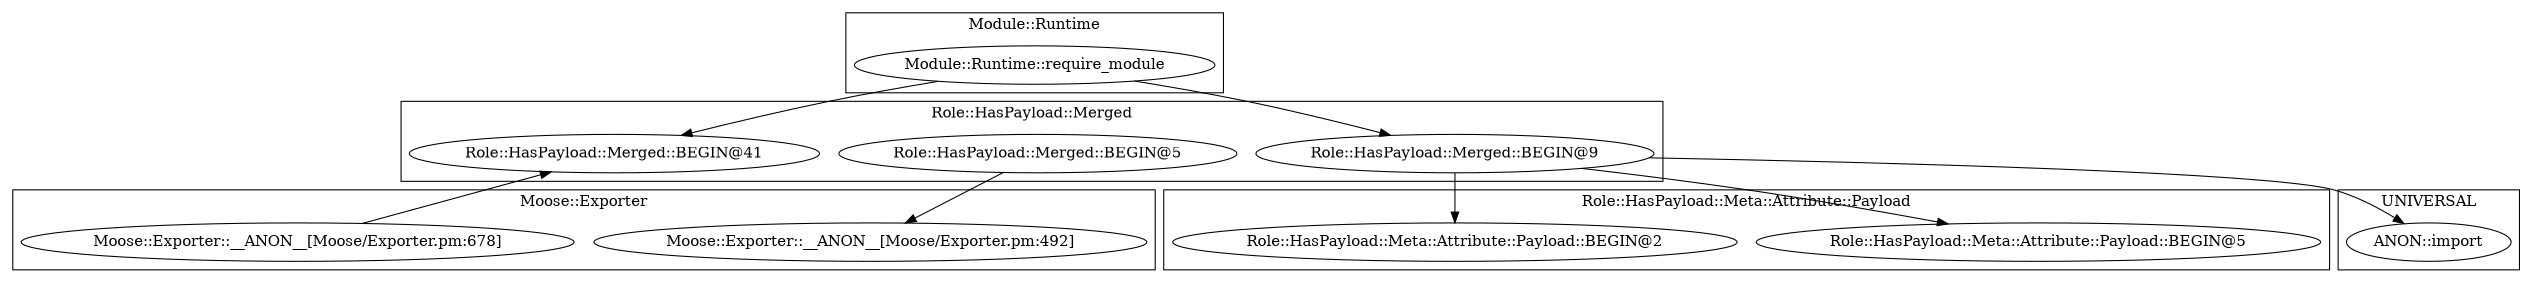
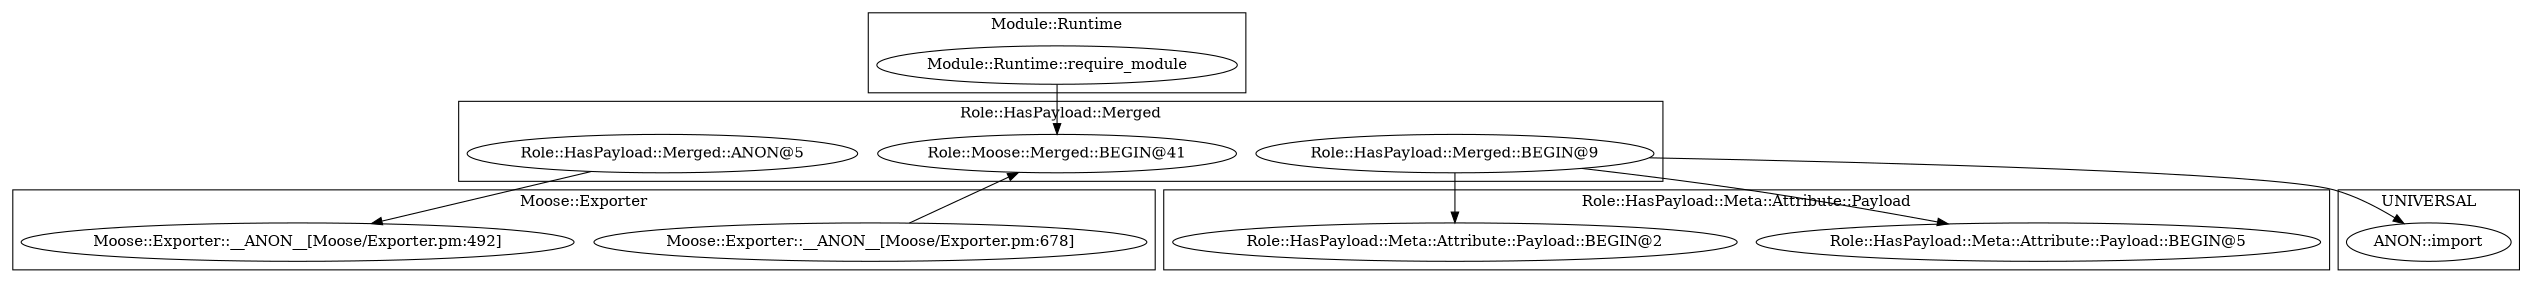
edge "Module::Runtime::require_module" -> "Role::HasPayload::Merged::BEGIN@9": removed
node "Role::HasPayload::Merged::BEGIN@41": label "Role::HasPayload::Merged::BEGIN@41" -> "Role::Moose::Merged::BEGIN@41"
node "Role::HasPayload::Merged::BEGIN@5": label "Role::HasPayload::Merged::BEGIN@5" -> "Role::HasPayload::Merged::ANON@5"
